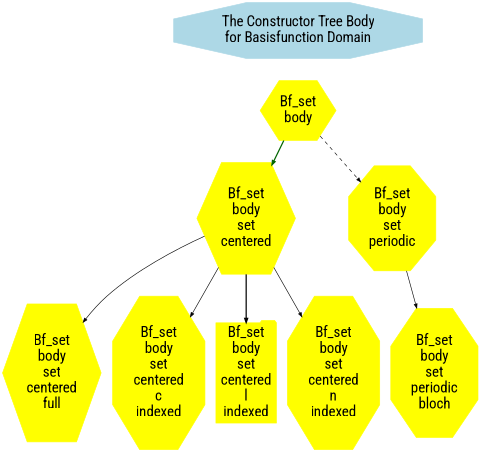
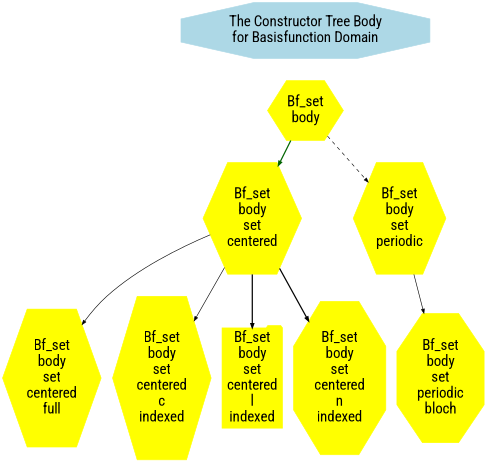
node "Bf_set body set periodic": shape octagon -> hexagon
edge "Bf_set body set centered" -- "Bf_set body set centered n indexed": style solid -> bold
node "Bf_set body set centered c indexed": shape octagon -> hexagon
